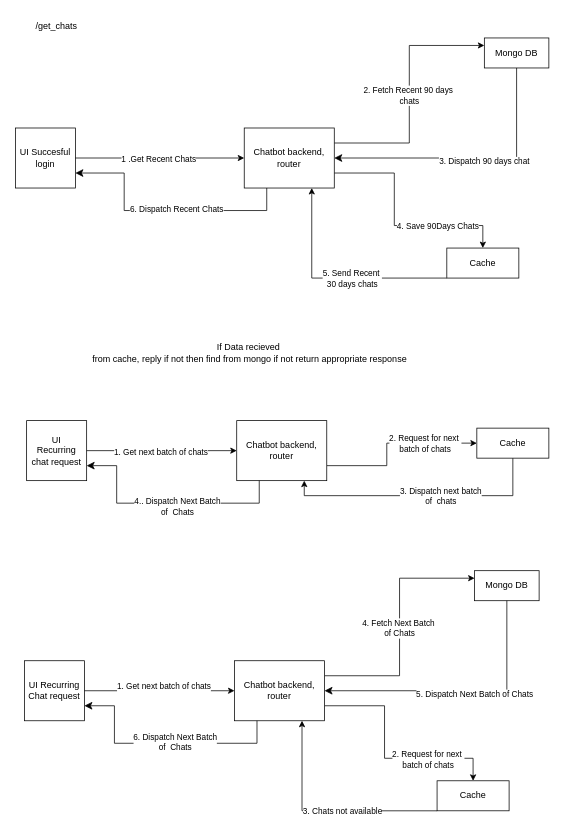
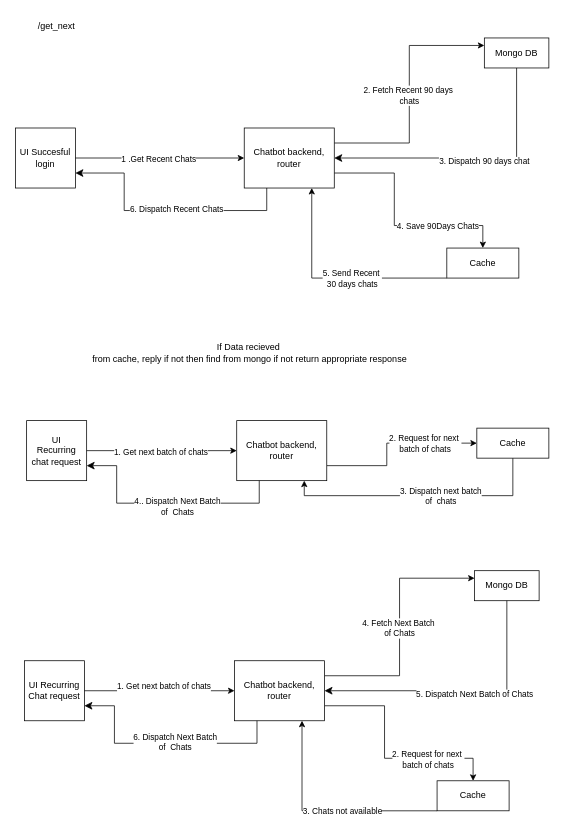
node "/get_chats": label "/get_chats" -> "/get_next"
